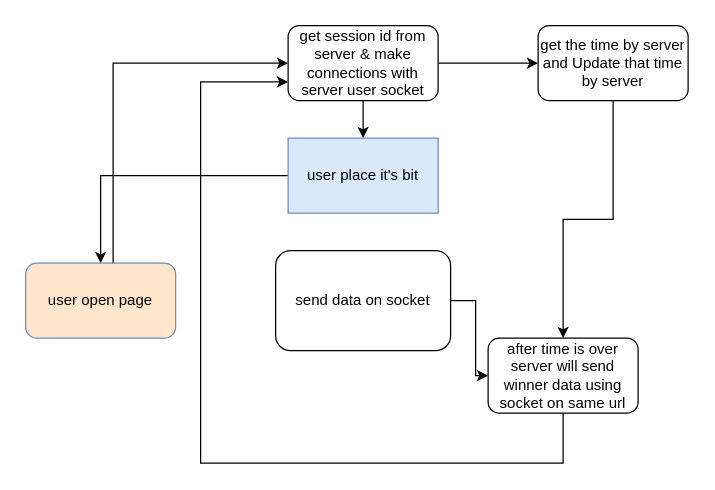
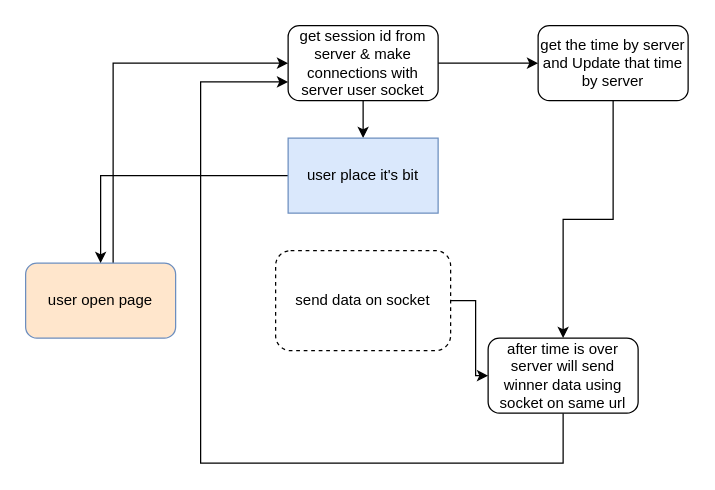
node "send data on socket": style solid -> dashed
